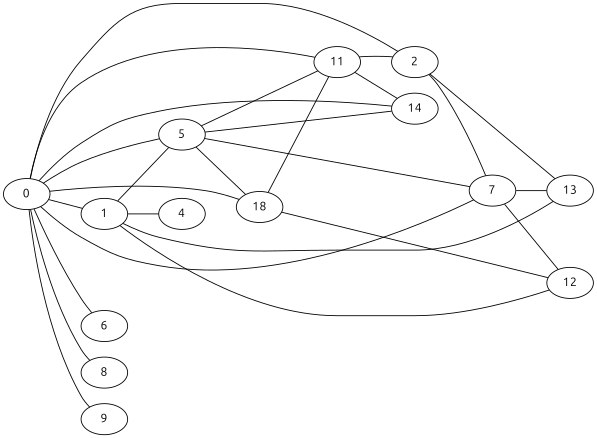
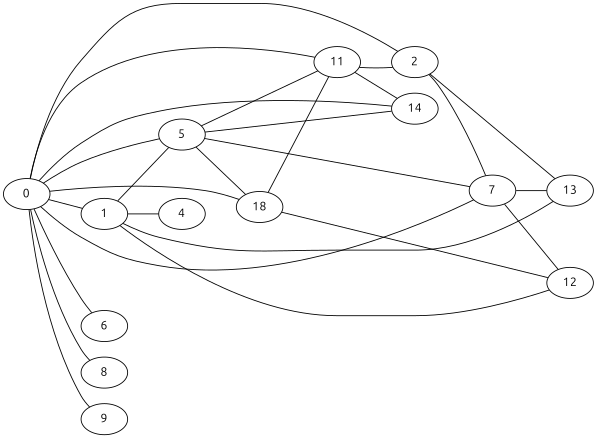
edge "2" -> "11": reversed
